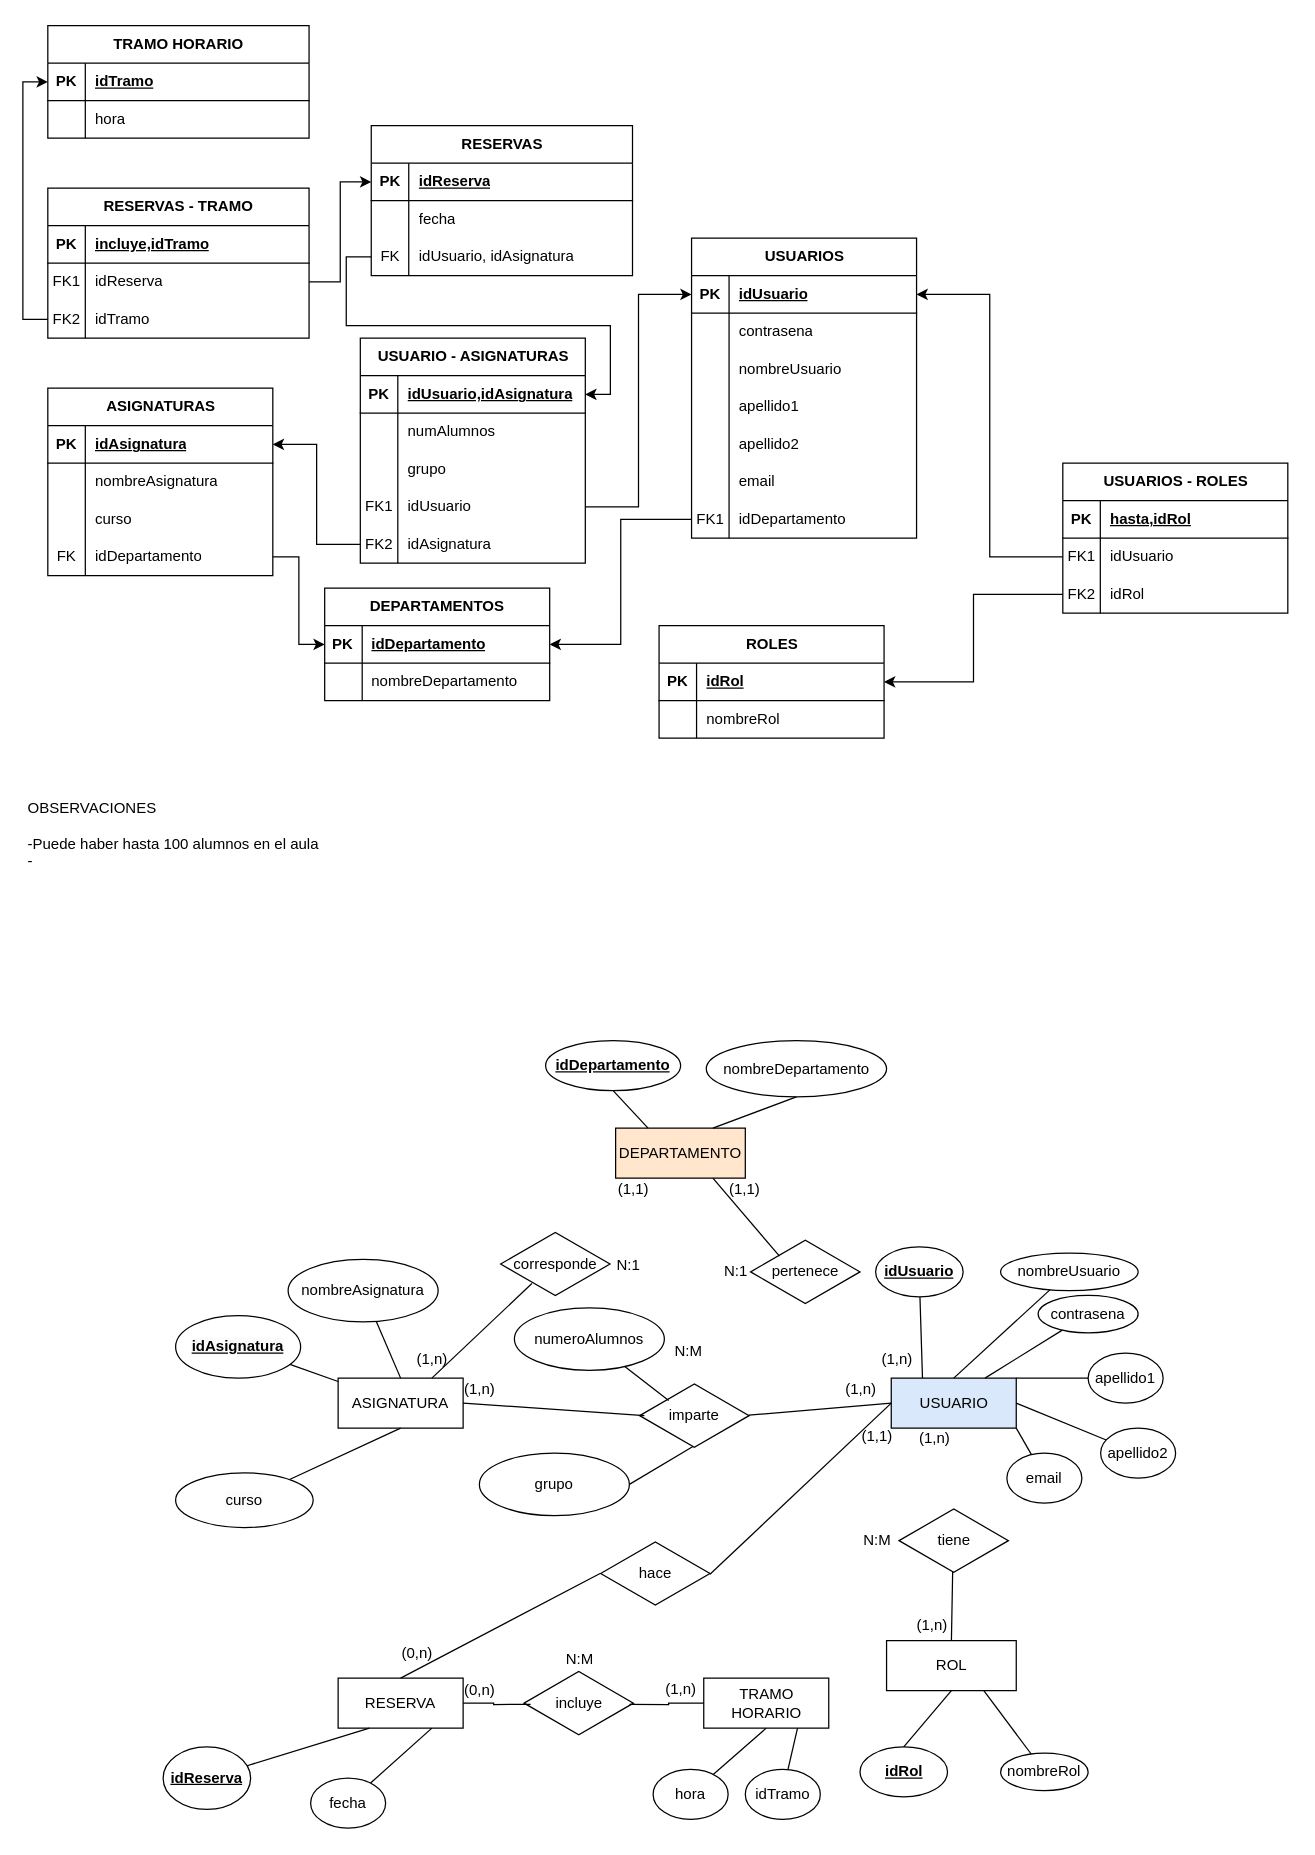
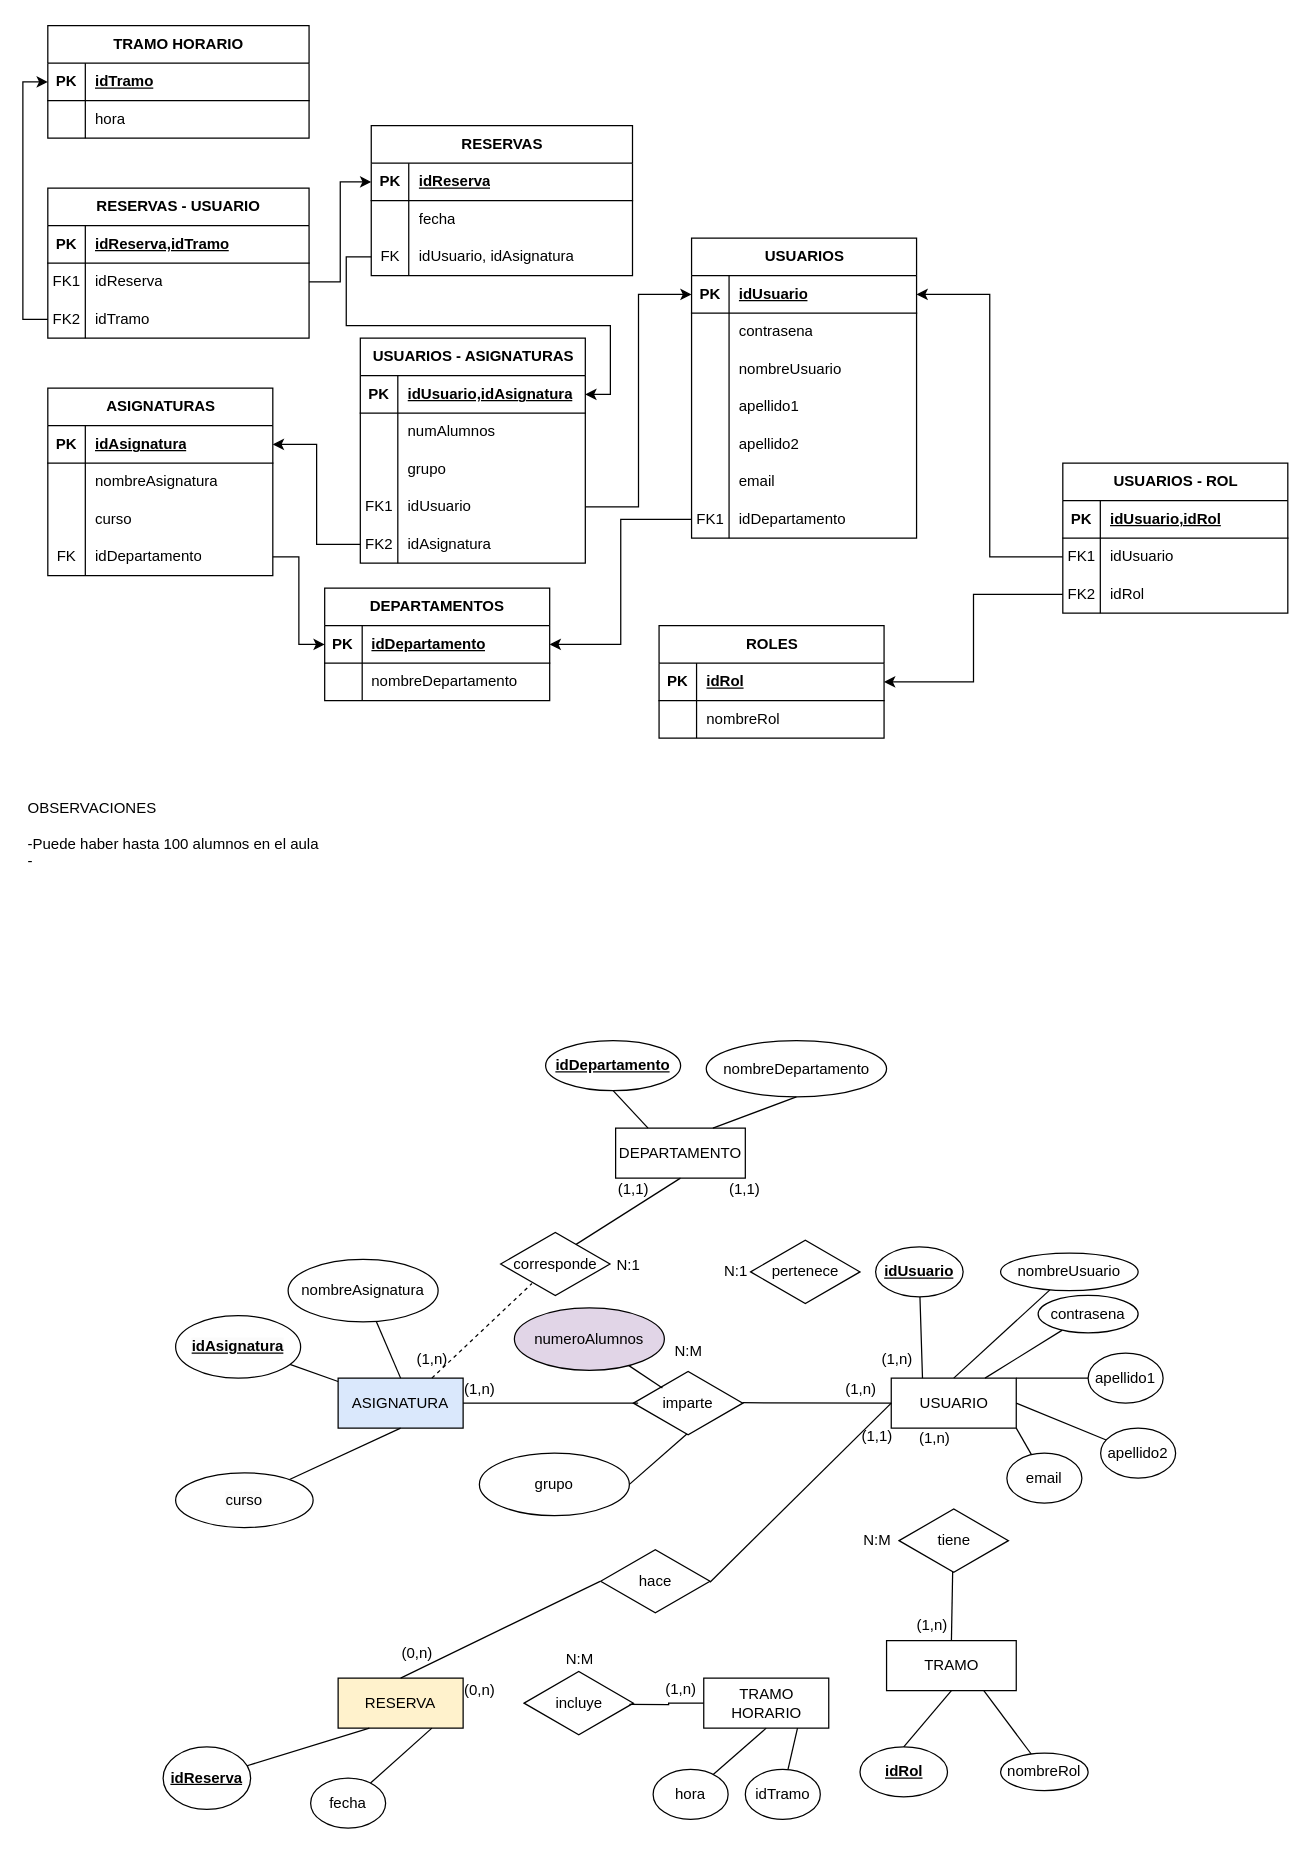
node "RESERVAS - TRAMO": label "RESERVAS - TRAMO" -> "RESERVAS - USUARIO"
node "incluye,idTramo": label "incluye,idTramo" -> "idReserva,idTramo"
node "USUARIO - ASIGNATURAS": label "USUARIO - ASIGNATURAS" -> "USUARIOS - ASIGNATURAS"
node "USUARIOS - ROLES": label "USUARIOS - ROLES" -> "USUARIOS - ROL"
node "hasta,idRol": label "hasta,idRol" -> "idUsuario,idRol"
node "DEPARTAMENTO": fillcolor #ffe6cc -> #ffffff
edge "DEPARTAMENTO" -- "corresponde": added
edge "DEPARTAMENTO" -- "pertenece": removed
edge "corresponde" -- "ASIGNATURA": style solid -> dashed
node "numeroAlumnos": fillcolor #ffffff -> #e1d5e7
node "ASIGNATURA": fillcolor #ffffff -> #dae8fc
node "USUARIO": fillcolor #dae8fc -> #ffffff
node "imparte": moved (694, 1416) -> (688, 1403)
node "hace": size 109x66 -> 109x81
node "ROL": label "ROL" -> "TRAMO"
node "RESERVA": fillcolor #ffffff -> #fff2cc
edge "RESERVA" -- "incluye": removed
